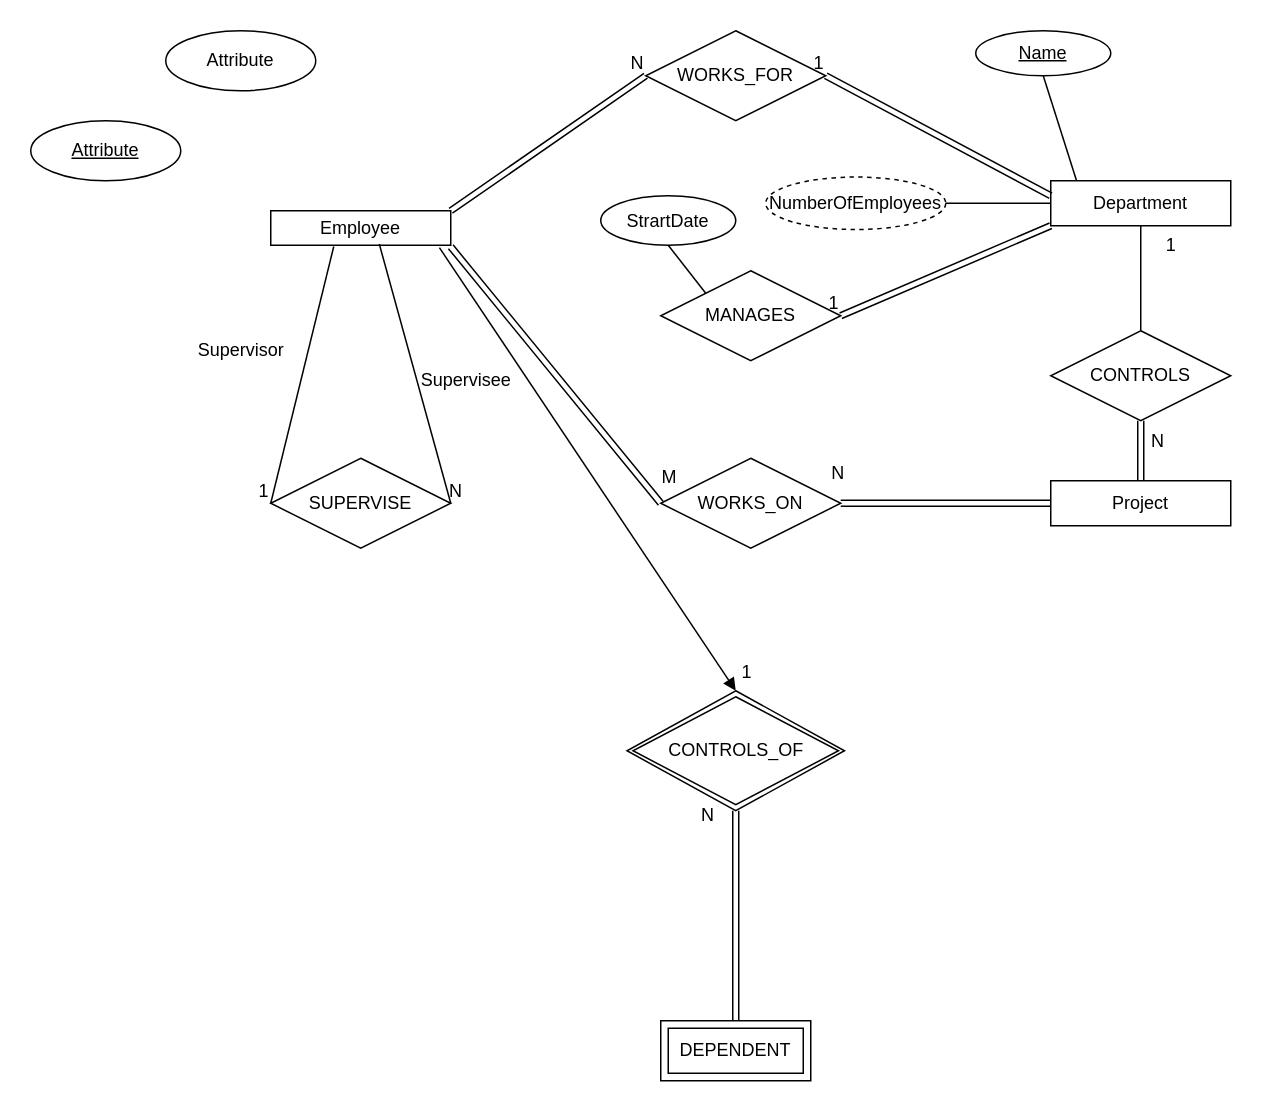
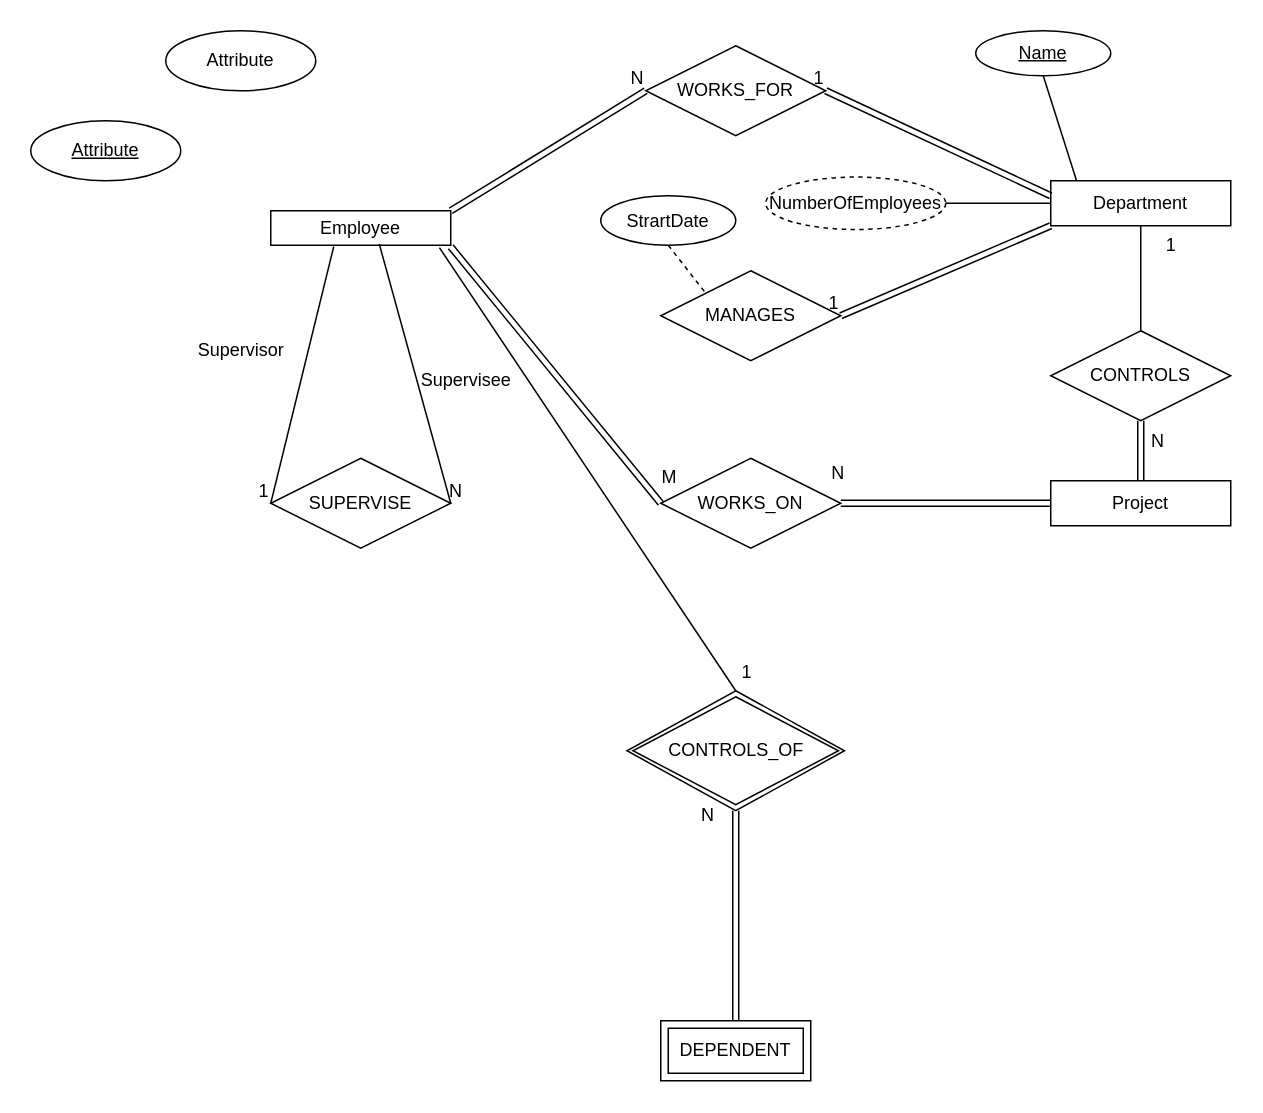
node "WORKS_FOR": moved (736, 76) -> (736, 91)
edge "StrartDate" -- "MANAGES": style solid -> dashed
edge "Employee" -> "CONTROLS_OF": arrowhead block -> none
